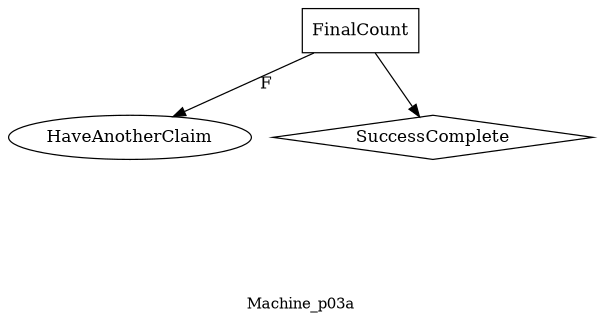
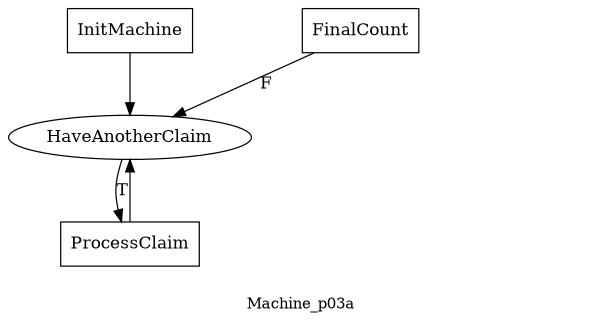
node "InitMachine": added
node "SuccessComplete": removed
node "ProcessClaim": added
